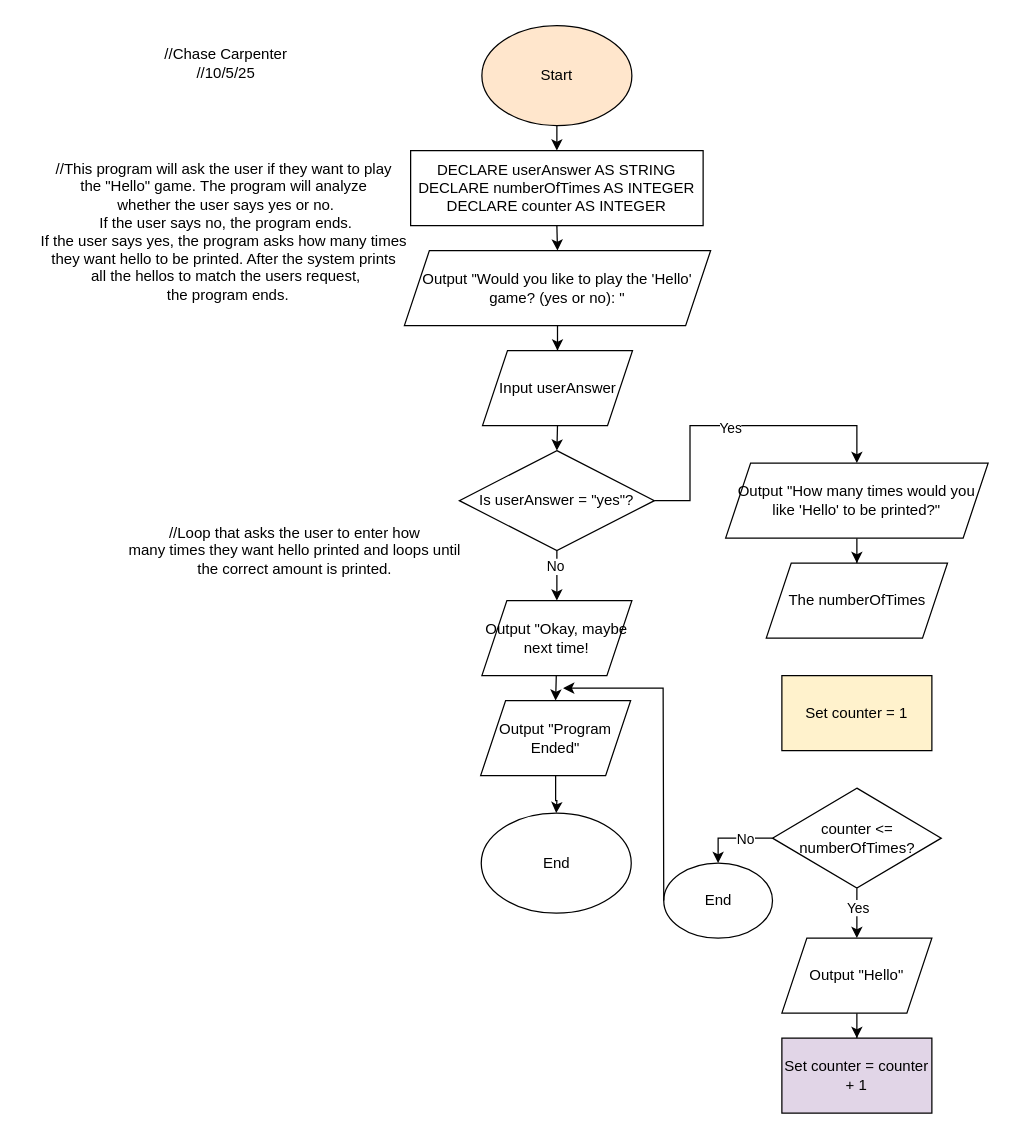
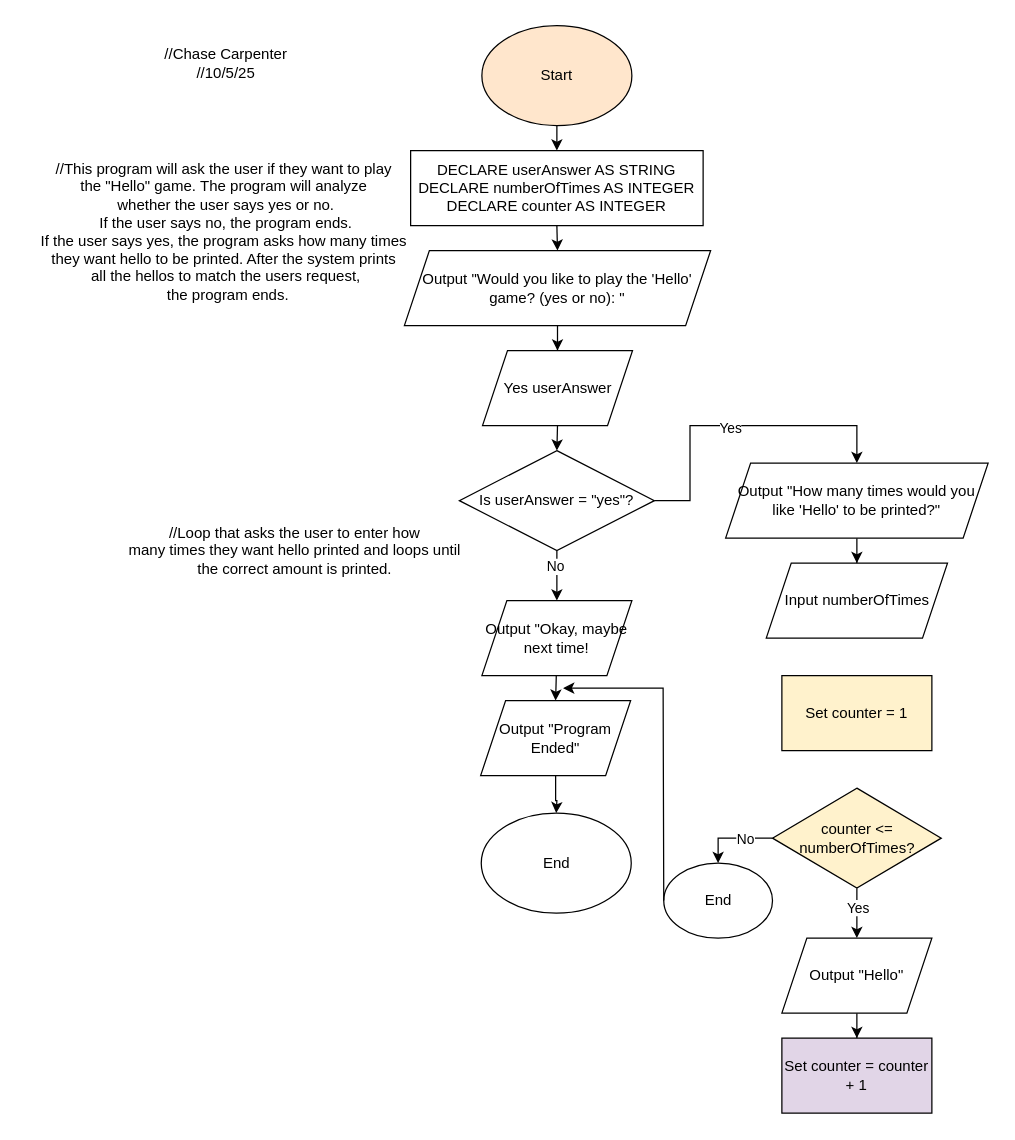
node "Input userAnswer": label "Input userAnswer" -> "Yes userAnswer"
node "The numberOfTimes": label "The numberOfTimes" -> "Input numberOfTimes"
node "counter <= numberOfTimes?": fillcolor #ffffff -> #fff2cc
